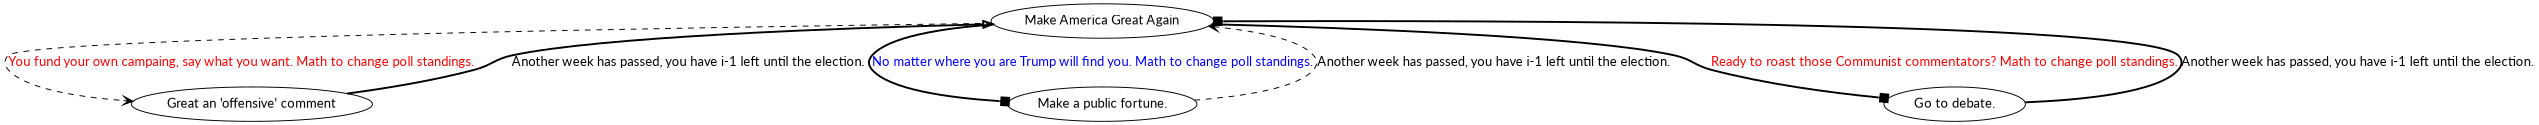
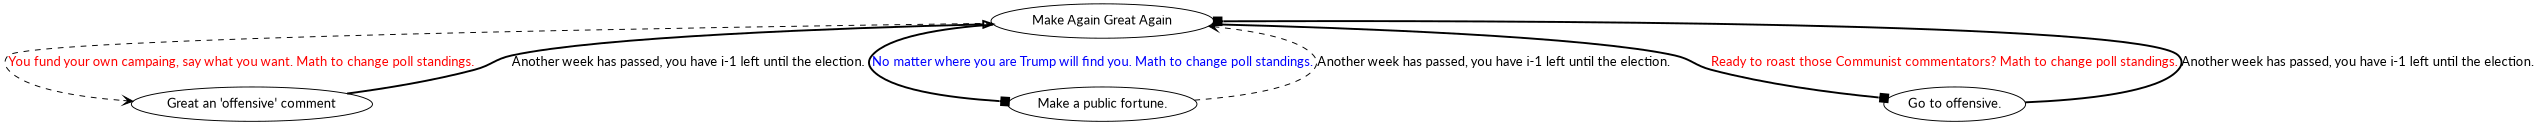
node "Make America Great Again": label "Make America Great Again" -> "Make Again Great Again"
node "Go to debate.": label "Go to debate." -> "Go to offensive."
